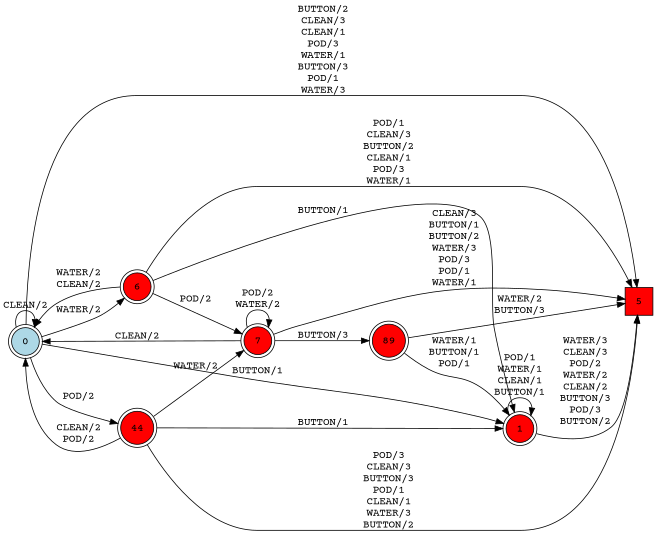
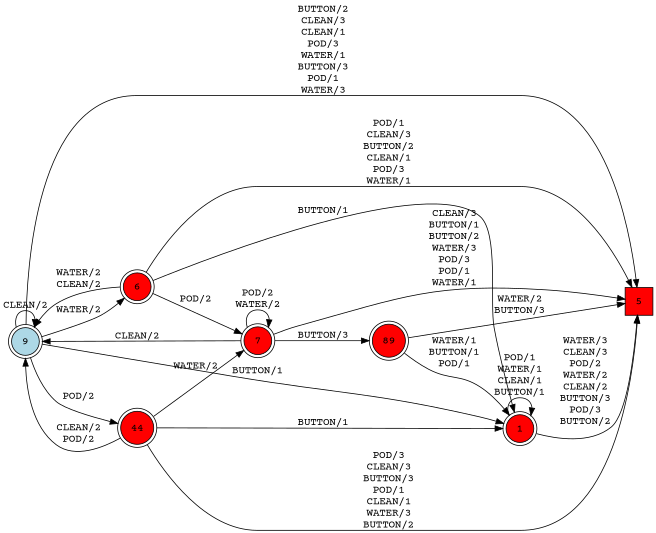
node "0": label "0" -> "9"
